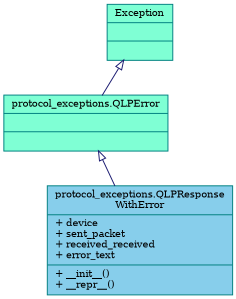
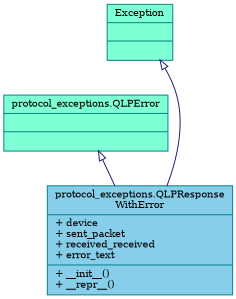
edge "protocol_exceptions.QLPError" -> "Exception": now "protocol_exceptions.QLPResponse" -> "Exception"
